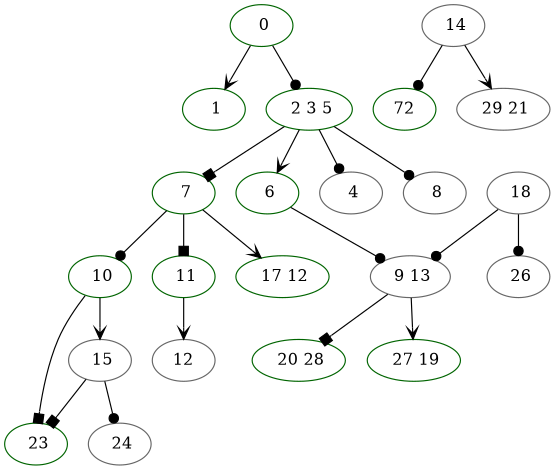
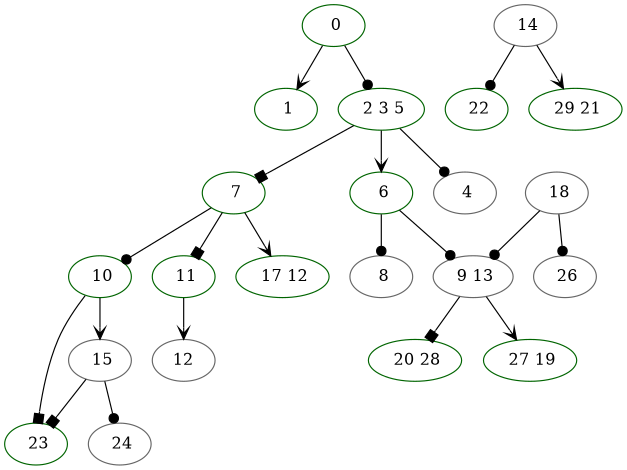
node "72": label "72" -> "22"
node "29 21": color gray40 -> darkgreen
edge "2 3 5" -> "8": now "6" -> "8"
